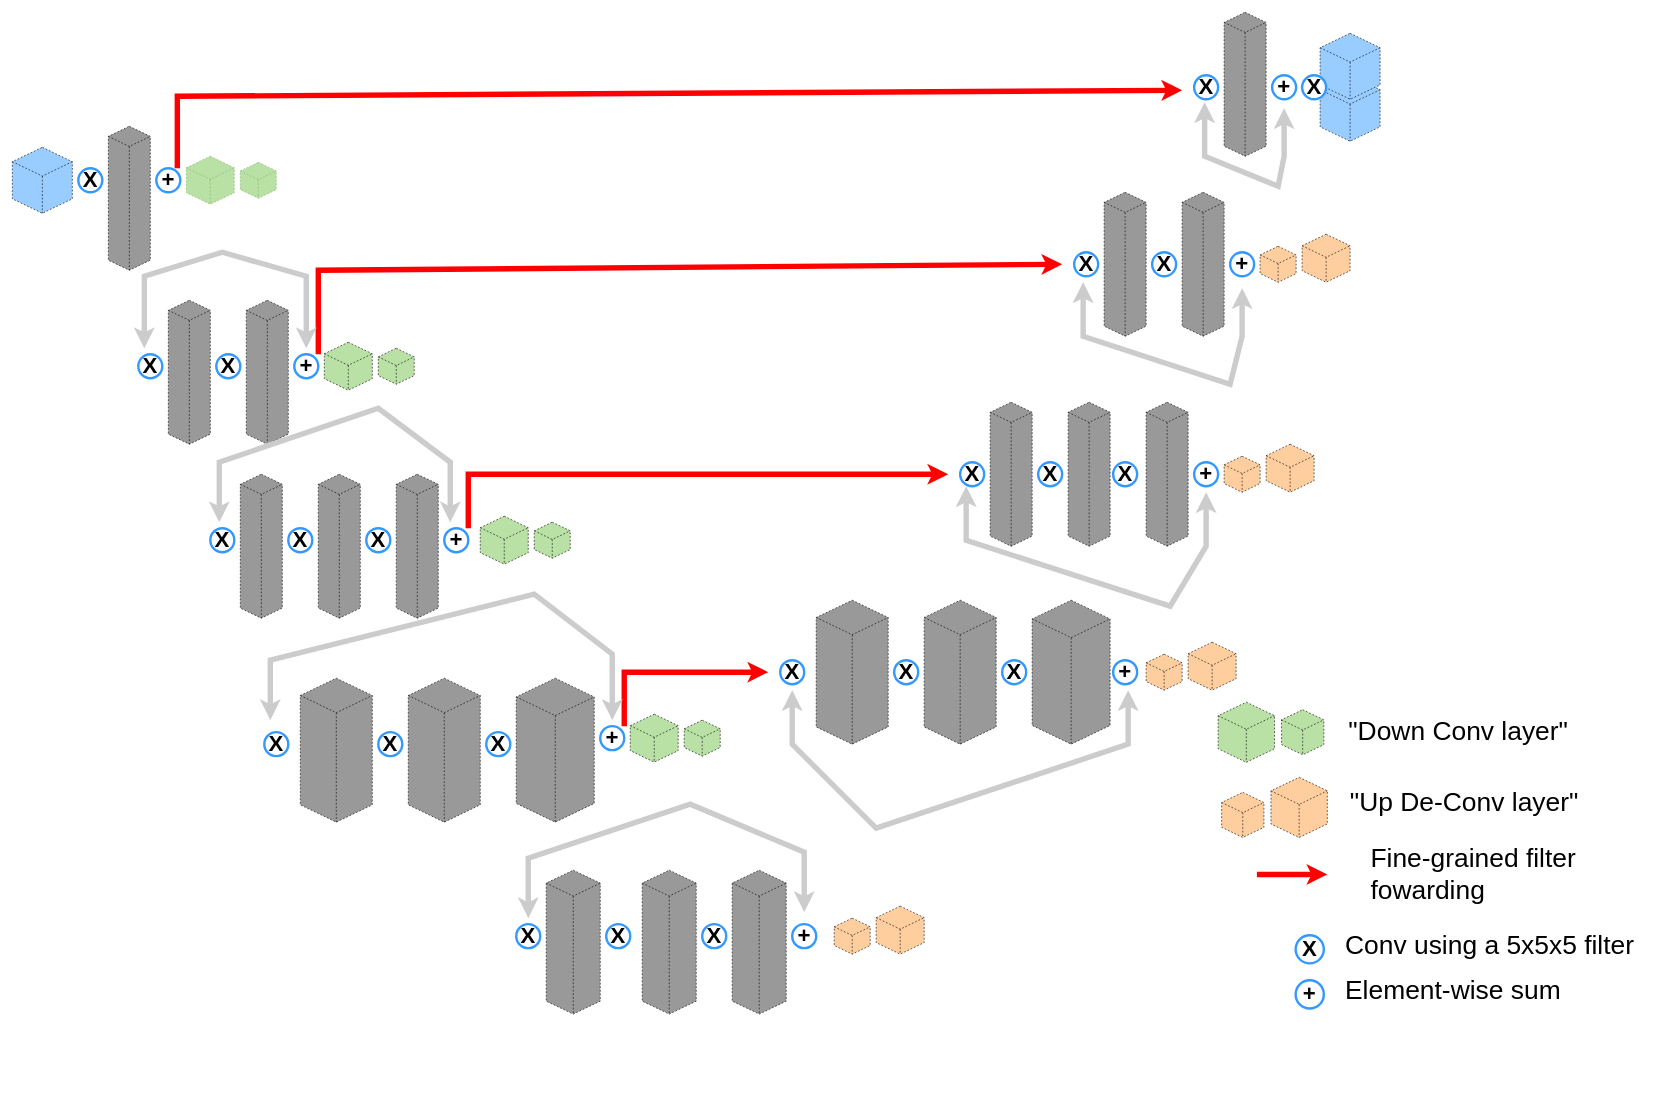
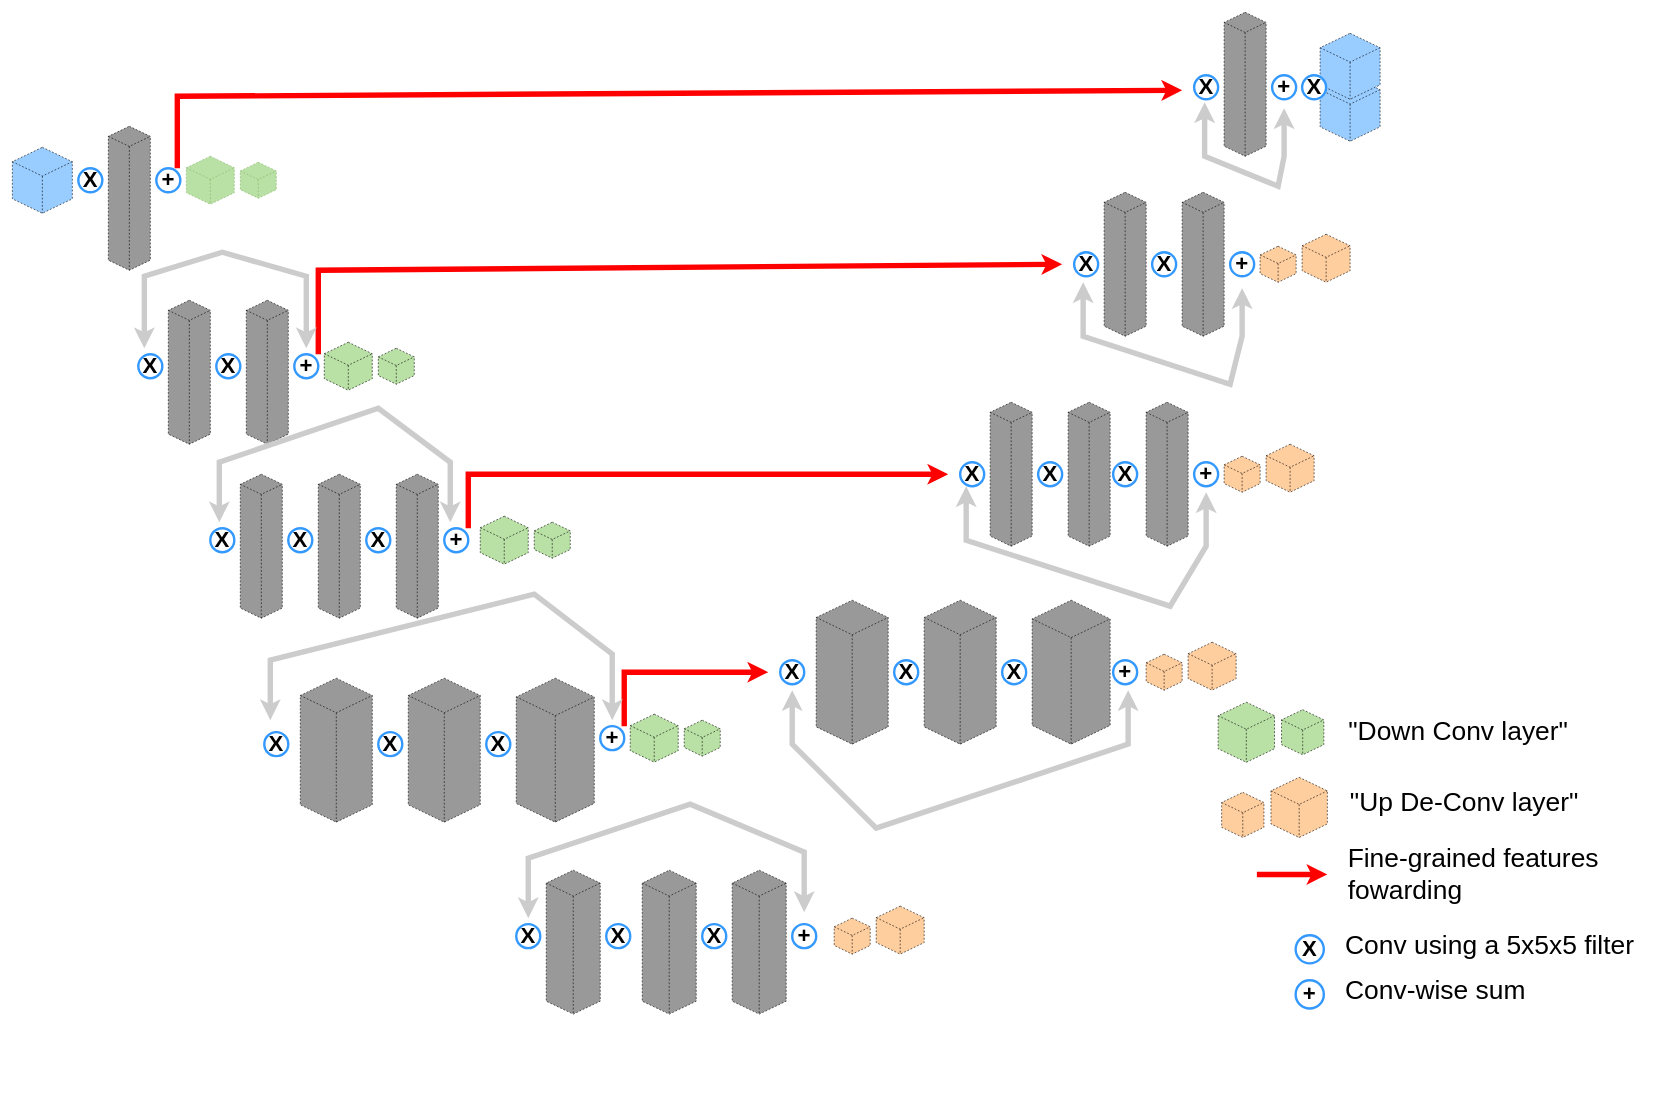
node "Fine-grained filter fowarding": label "Fine-grained filter fowarding" -> "Fine-grained features fowarding"
node "Element-wise sum": label "Element-wise sum" -> "Conv-wise sum"
